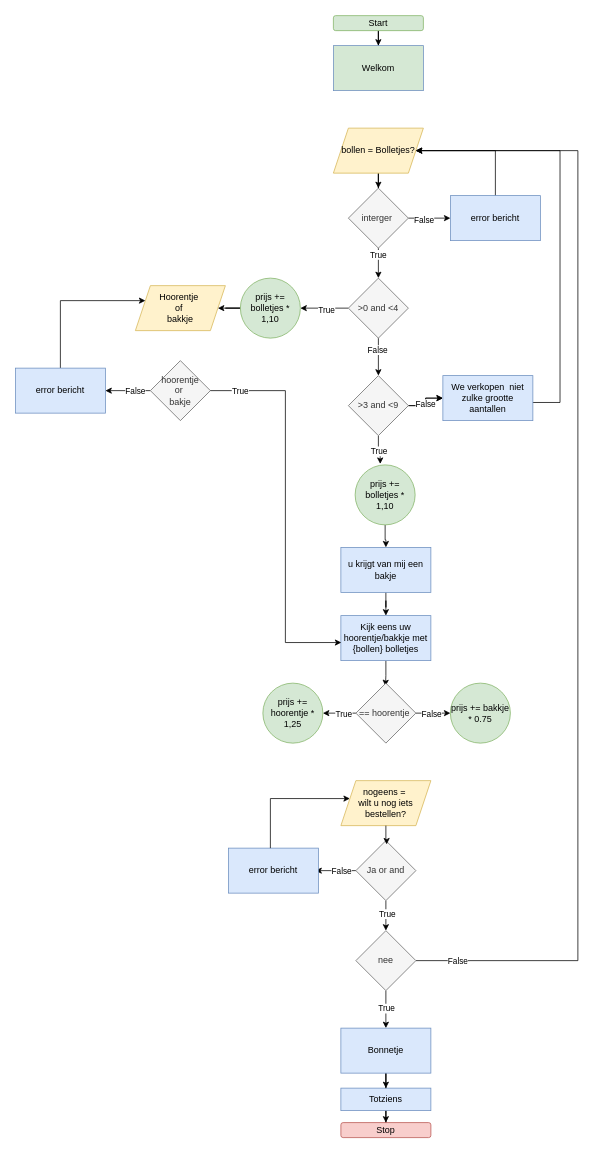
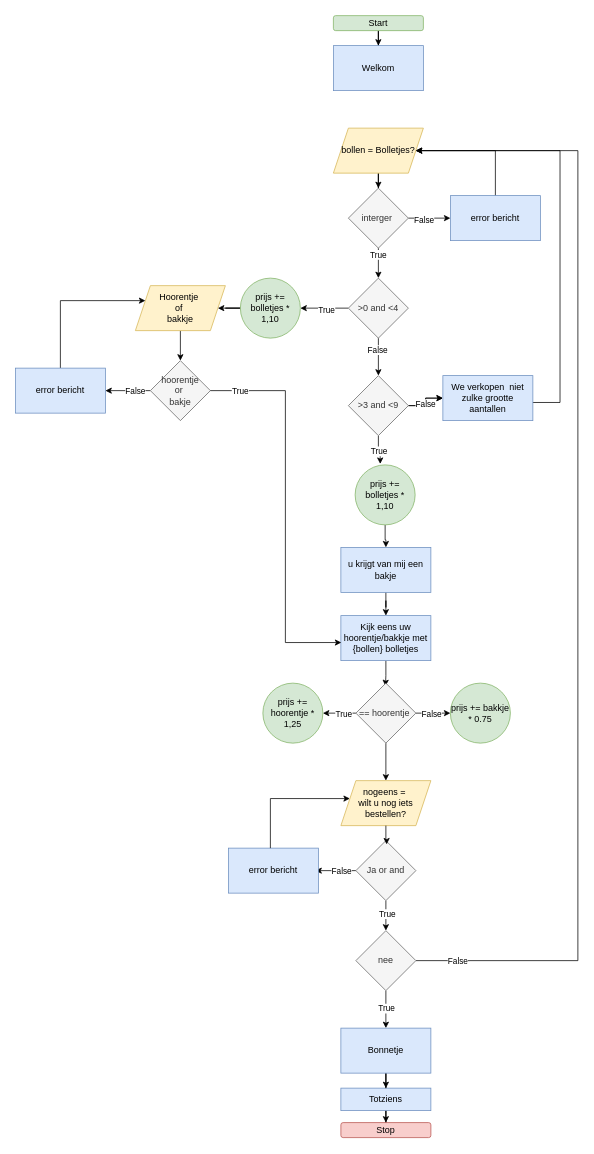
node "Welkom": fillcolor #d5e8d4 -> #dae8fc
edge "Hoorentje of bakkje" -> "hoorentje or bakje": added
edge "== hoorentje" -> "nogeens = wilt u nog iets bestellen?": added
